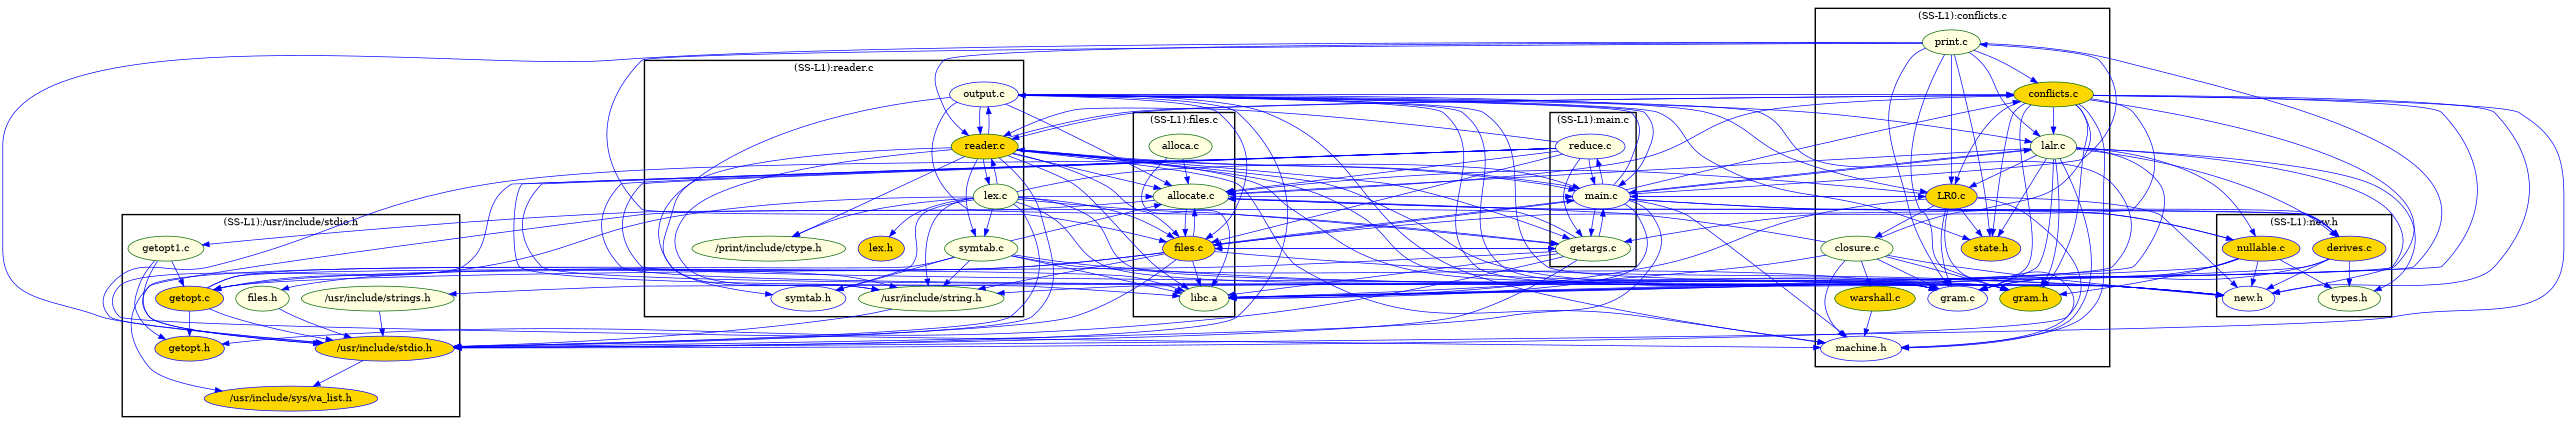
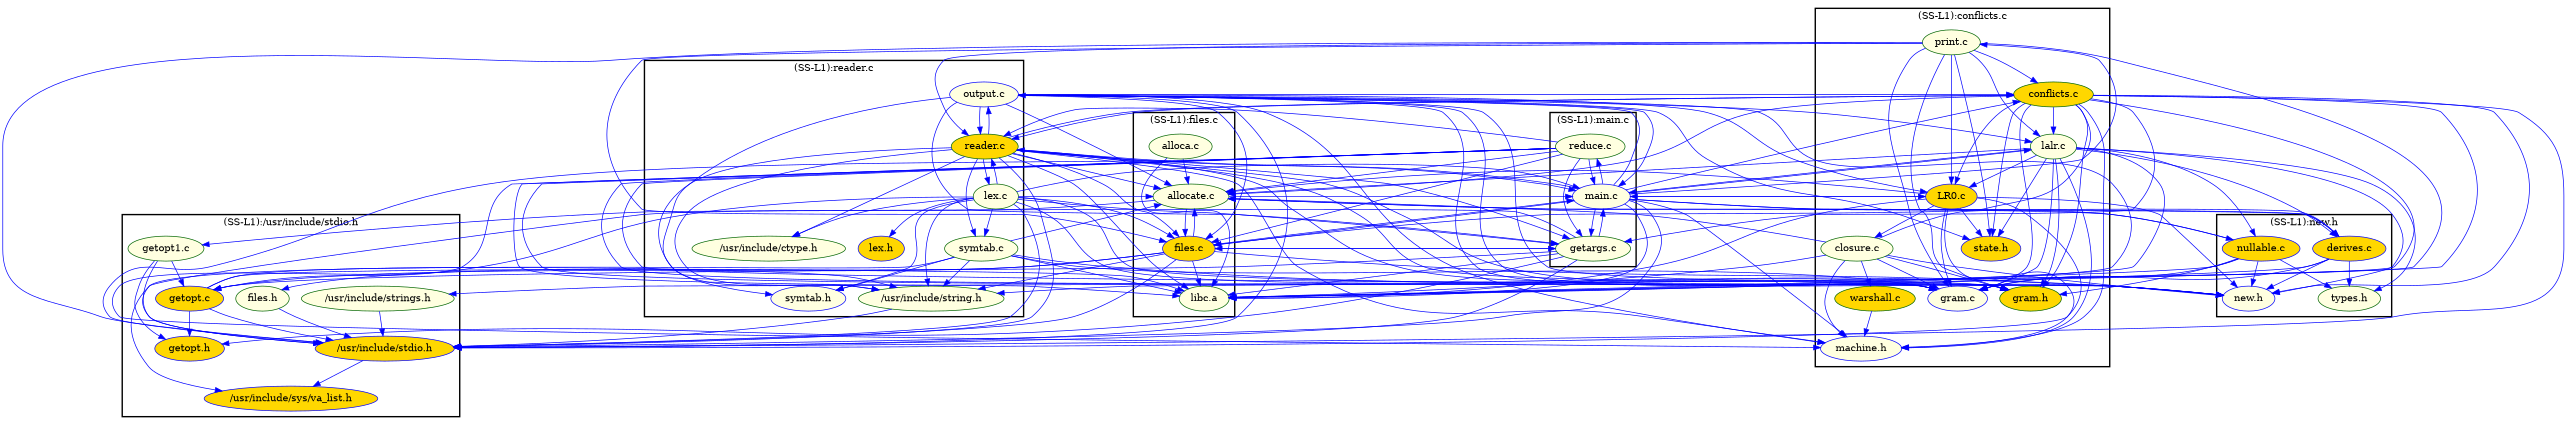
node "reduce.c": color blue -> darkgreen
node "/print/include/ctype.h": label "/print/include/ctype.h" -> "/usr/include/ctype.h"
